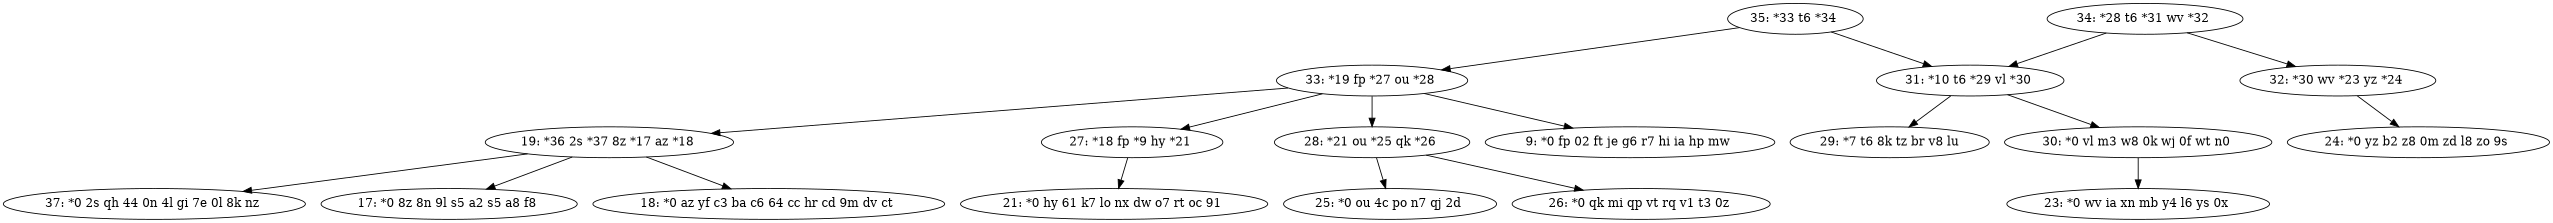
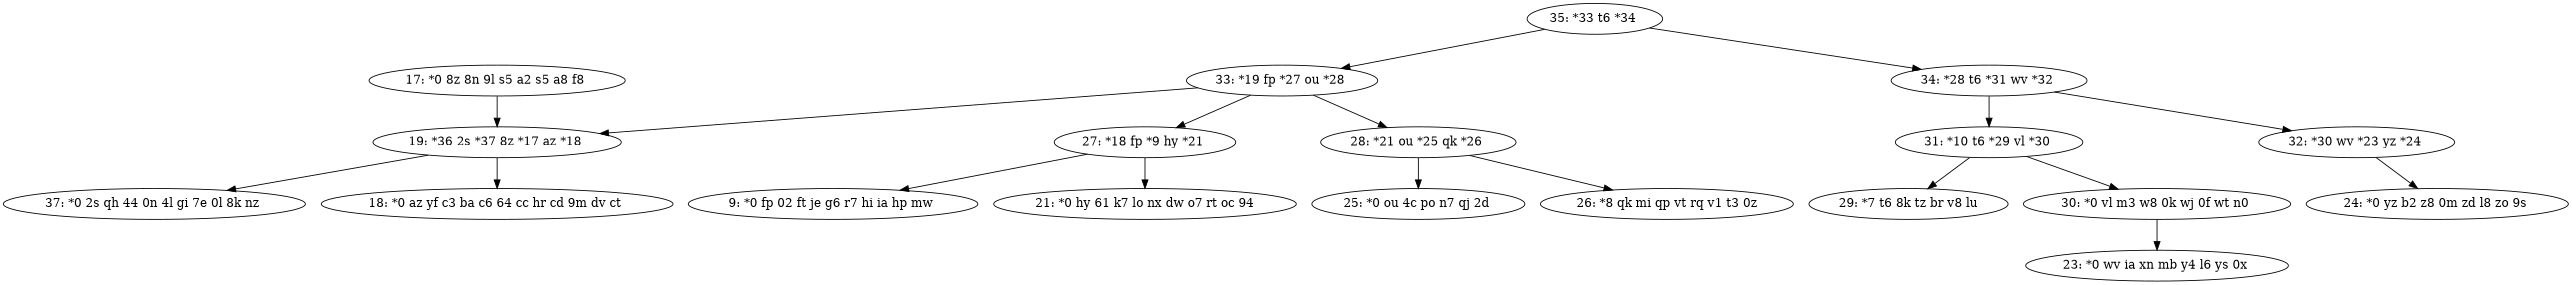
edge "35: *33 t6 *34" -> "31: *10 t6 *29 vl *30": now "35: *33 t6 *34" -> "34: *28 t6 *31 wv *32"
edge "33: *19 fp *27 ou *28" -> "9: *0 fp 02 ft je g6 r7 hi ia hp mw": now "27: *18 fp *9 hy *21" -> "9: *0 fp 02 ft je g6 r7 hi ia hp mw"
edge "19: *36 2s *37 8z *17 az *18" -> "17: *0 8z 8n 9l s5 a2 s5 a8 f8": reversed
node "21: *0 hy 61 k7 lo nx dw o7 rt oc 91": label "21: *0 hy 61 k7 lo nx dw o7 rt oc 91" -> "21: *0 hy 61 k7 lo nx dw o7 rt oc 94"
node "26: *0 qk mi qp vt rq v1 t3 0z": label "26: *0 qk mi qp vt rq v1 t3 0z" -> "26: *8 qk mi qp vt rq v1 t3 0z"
